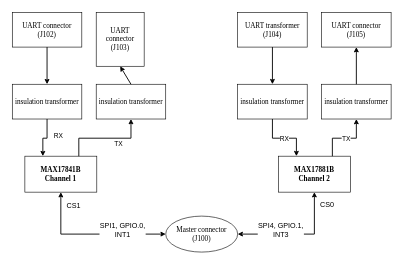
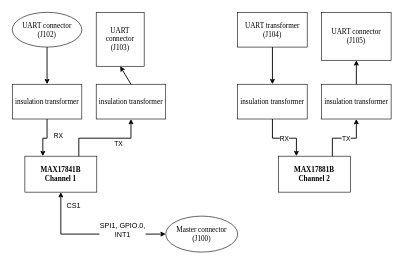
node "UART connector (J102)": shape rectangle -> ellipse
node "UART connector (J105)": size 70x35 -> 70x48
edge "MAX17881B Channel 2" -- "Master connector (J100)": removed, labels "CS0", "SPI4, GPIO.1, INT3"
